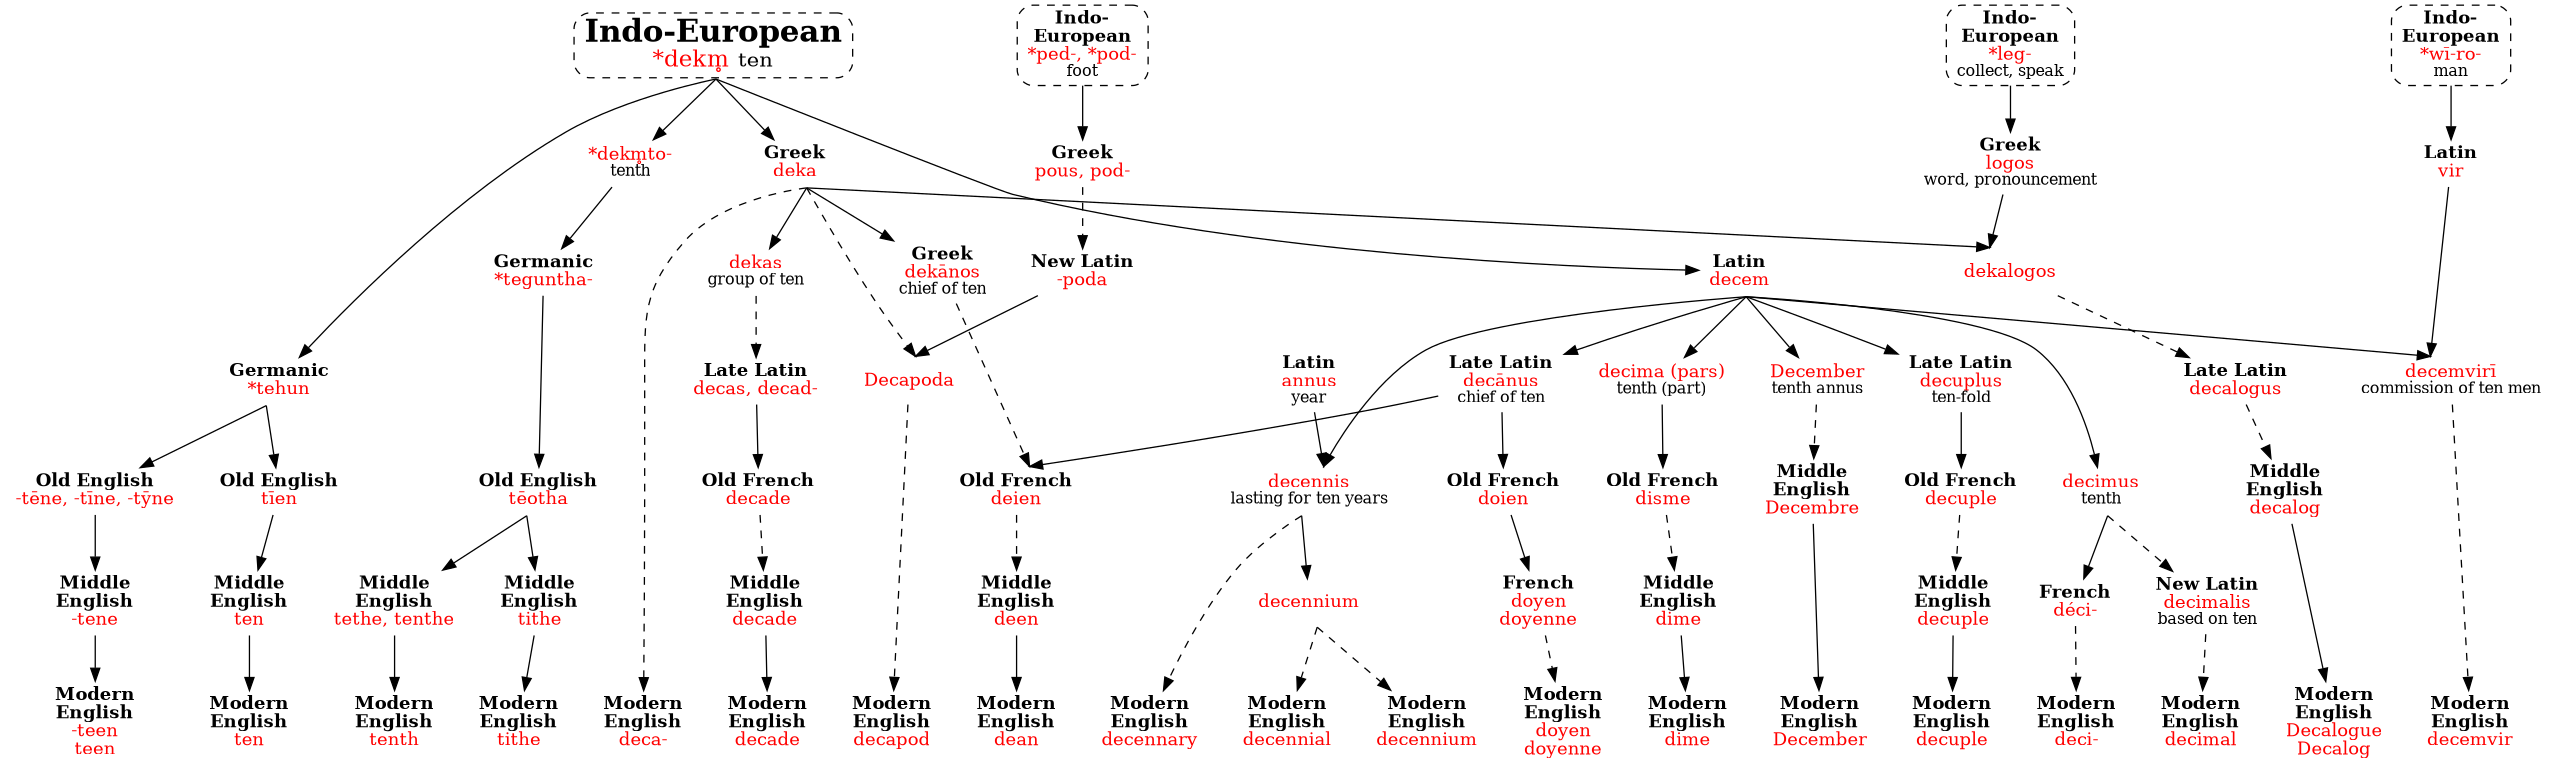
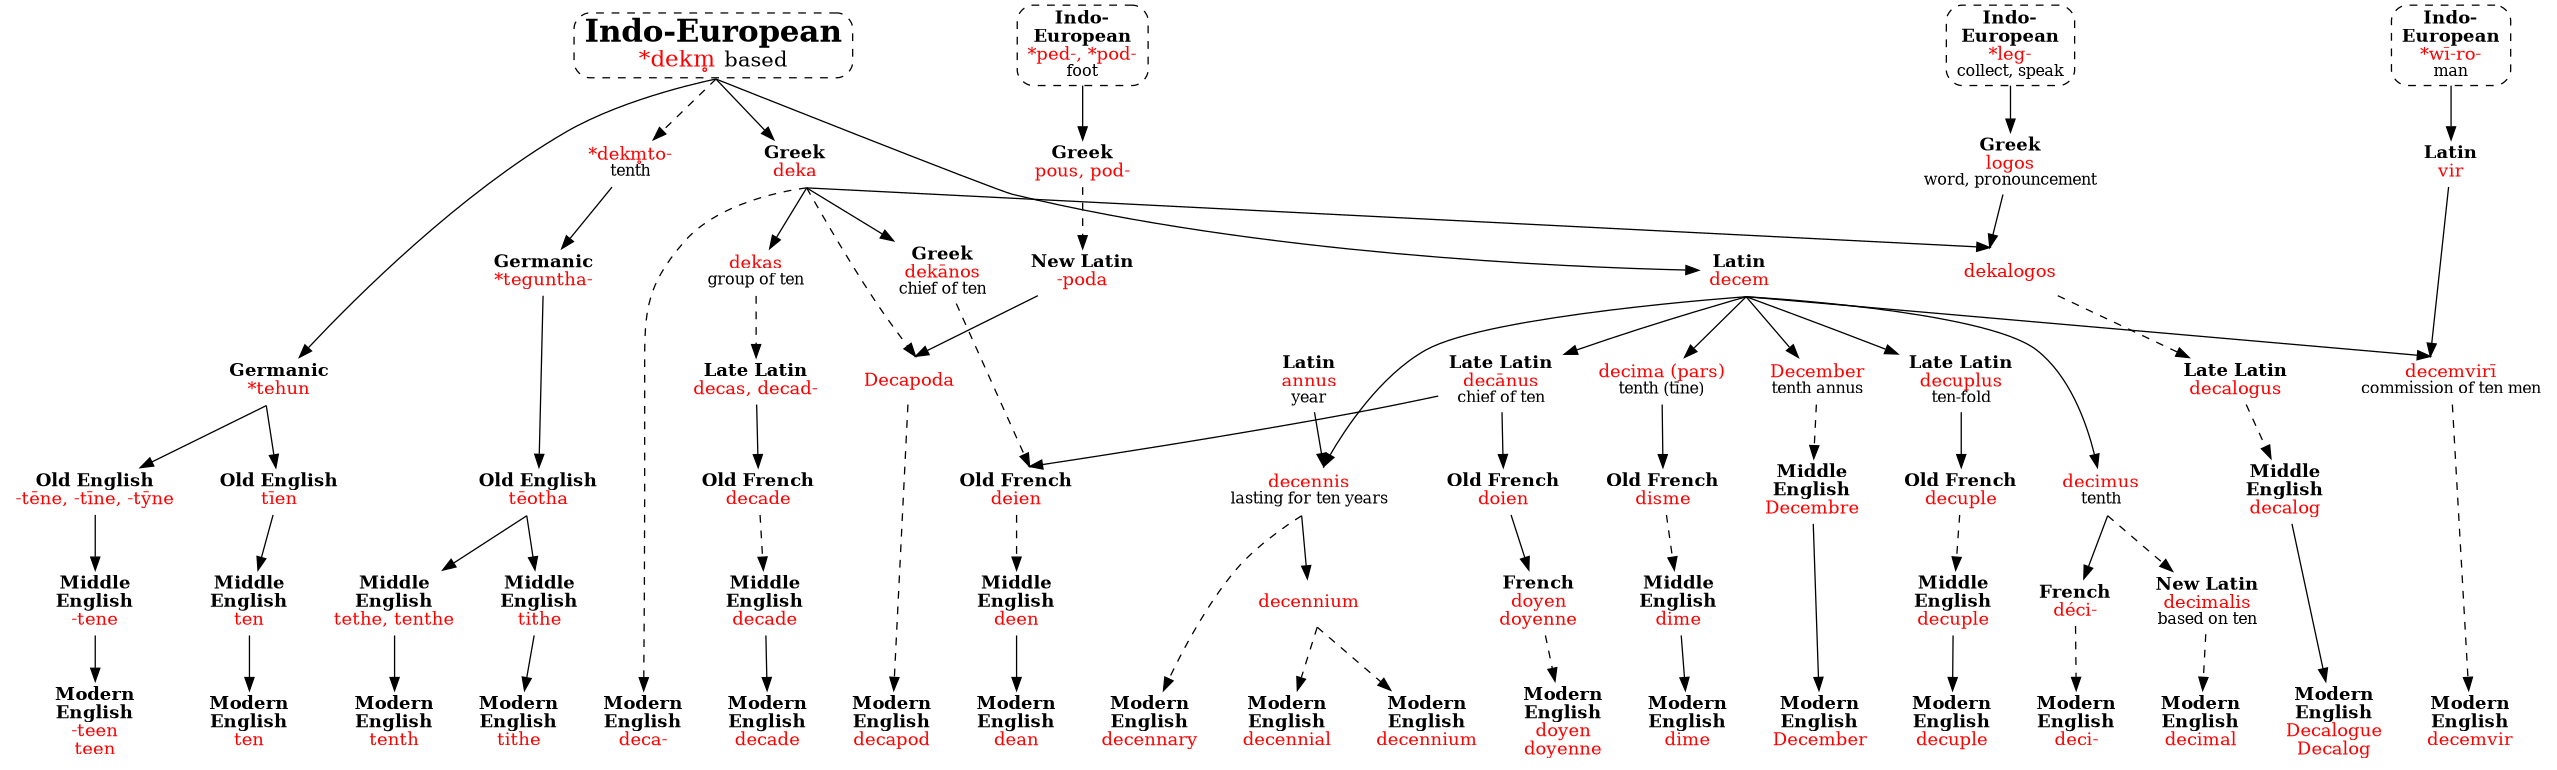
node "Indo-European": text "ten" -> "based"
edge "Indo-European" -> "*dekm̥to-": style solid -> dashed
node "decima (pars)": text "tenth (part)" -> "tenth (tīne)"
